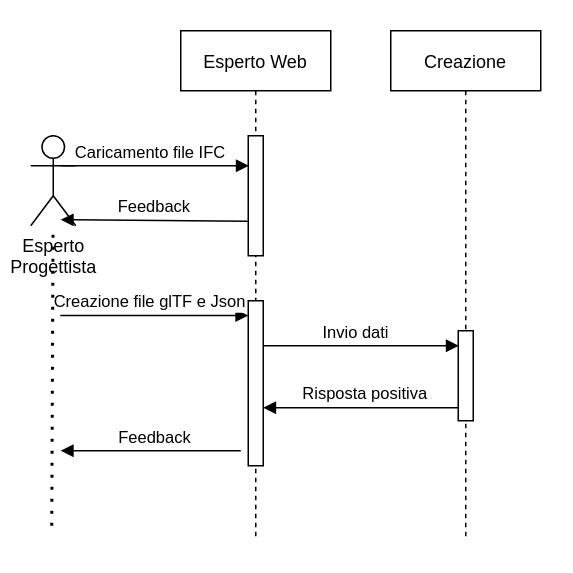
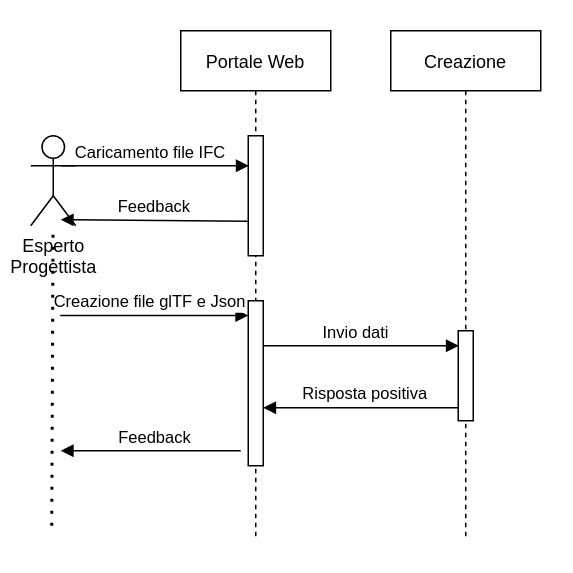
node "Esperto Web": label "Esperto Web" -> "Portale Web"
